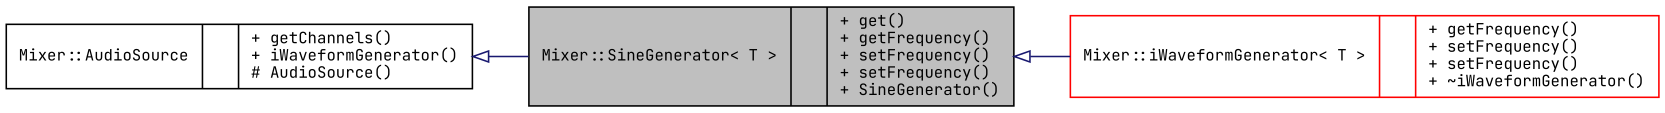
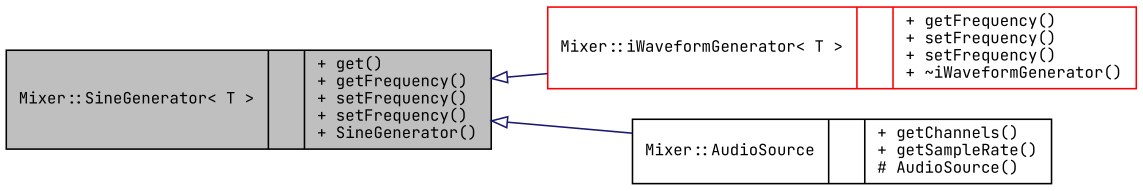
node "Mixer::AudioSource": text "+ iWaveformGenerator()" -> "+ getSampleRate()"
edge "Mixer::SineGenerator< T >" -> "Mixer::AudioSource": reversed
